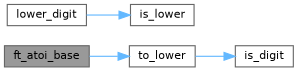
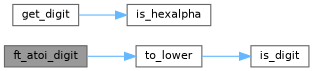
node "lower_digit": label "lower_digit" -> "get_digit"
node "is_lower": label "is_lower" -> "is_hexalpha"
node "ft_atoi_base": label "ft_atoi_base" -> "ft_atoi_digit"
